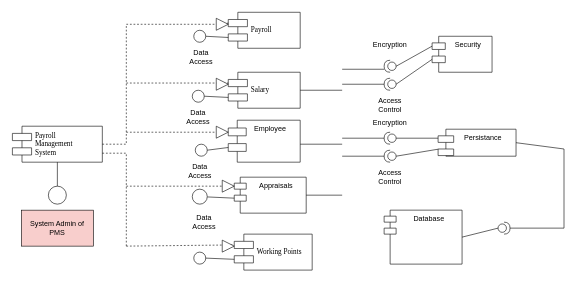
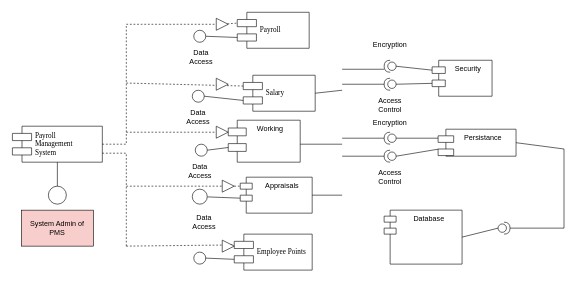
node "Payroll": moved (264, 30) -> (273, 30)
node "Security": moved (462, 54) -> (462, 78)
node "Salary": moved (264, 90) -> (279, 93)
node "Employee": label "Employee" -> "Working"
node "Appraisals": moved (270, 195) -> (276, 195)
node "Working Points": label "Working Points" -> "Employee Points"
